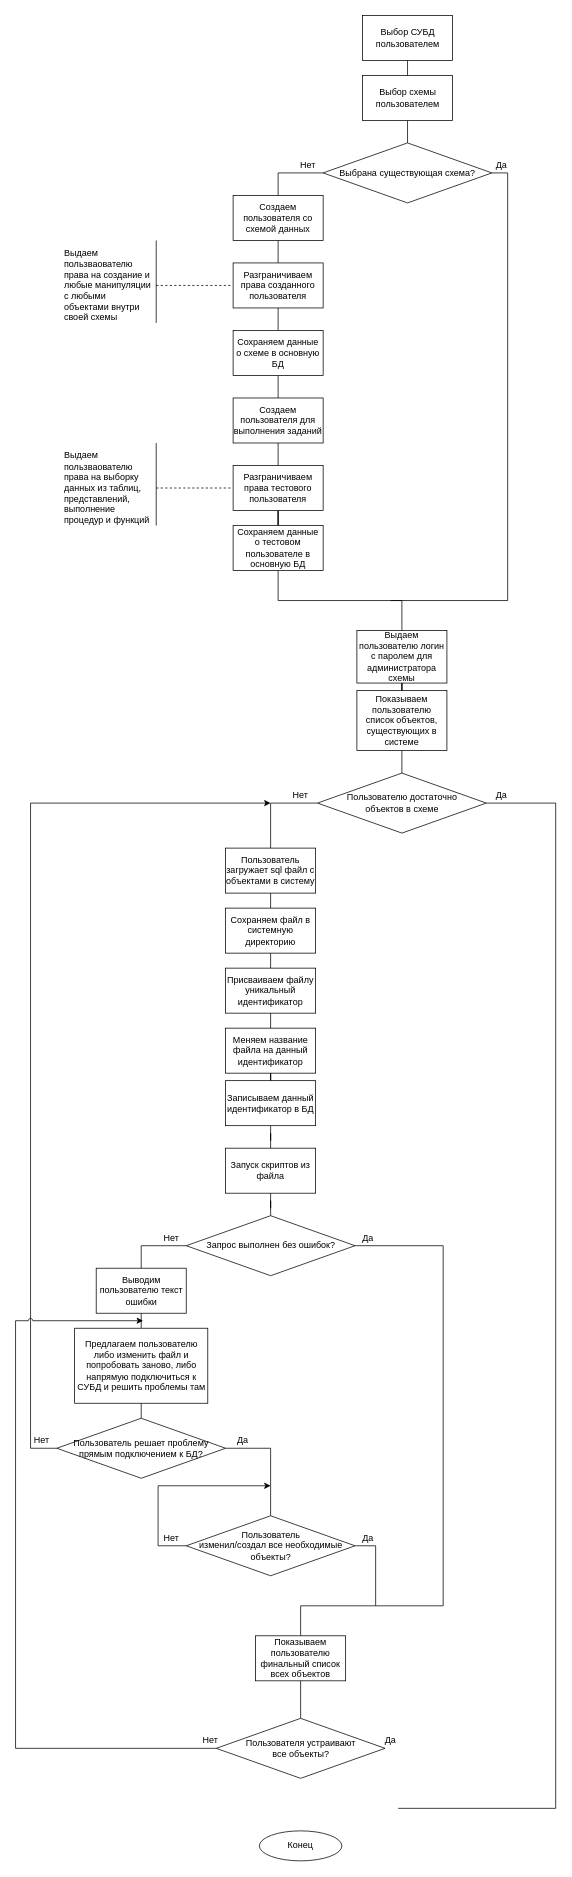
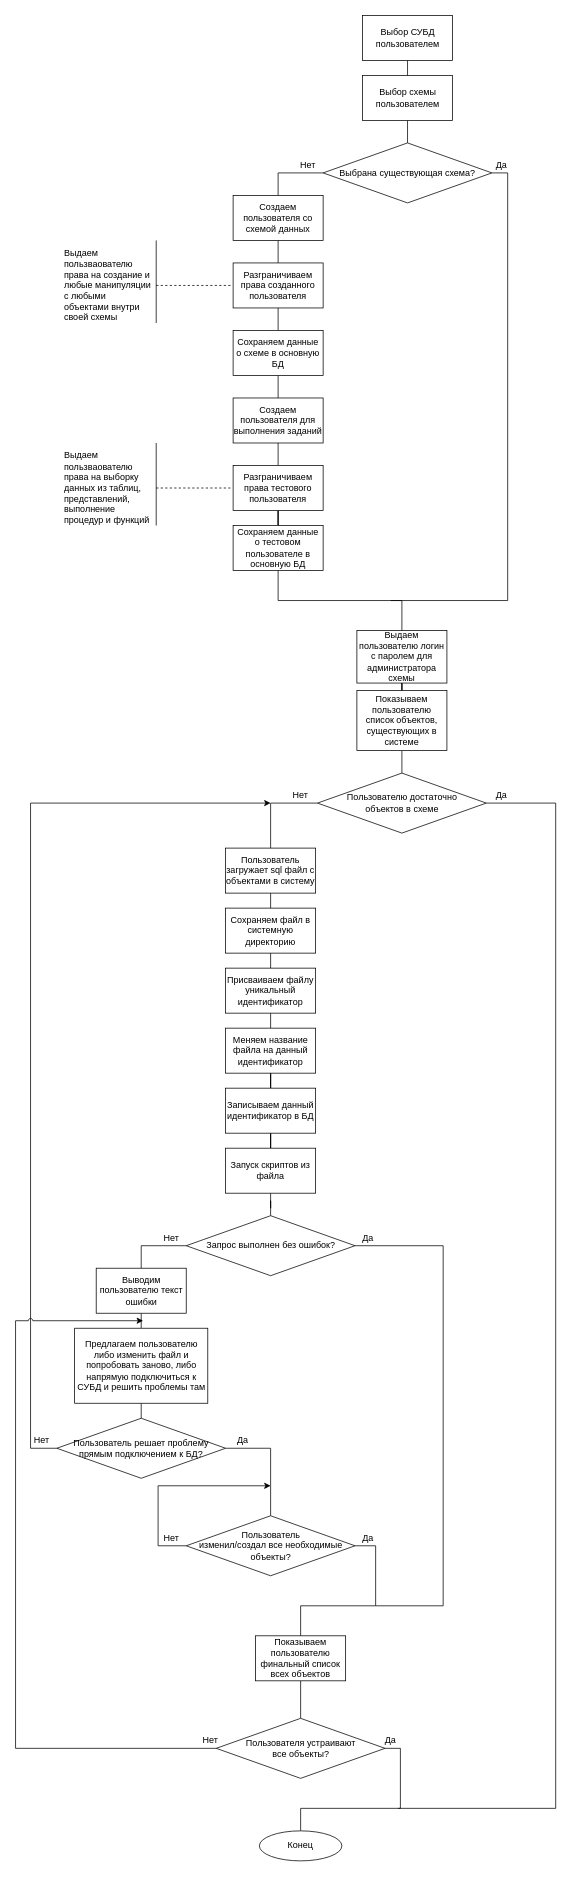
node "Записываем данный идентификатор в БД": moved (270, 1103) -> (270, 1110)
edge "Пользователя устраивают все объекты?" -- "Конец": added
